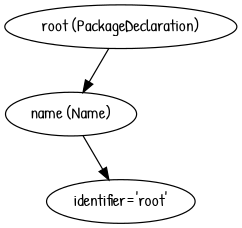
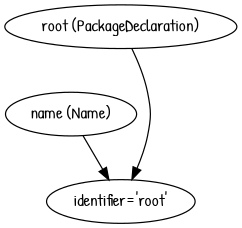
edge "root (PackageDeclaration)" -> "name (Name)": now "root (PackageDeclaration)" -> "identifier='root'"
